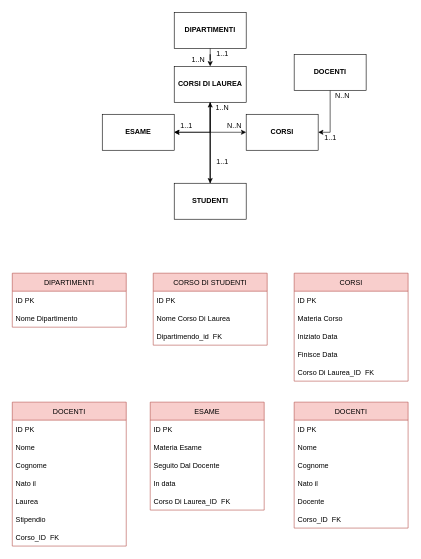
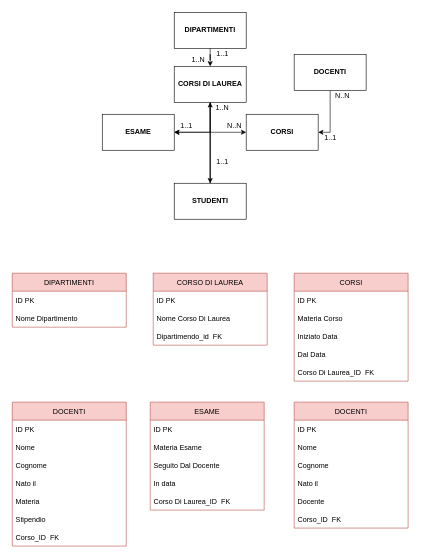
node "CORSO DI STUDENTI": label "CORSO DI STUDENTI" -> "CORSO DI LAUREA"
node "Finisce Data": label "Finisce Data" -> "Dal Data"
node "Laurea": label "Laurea" -> "Materia"
